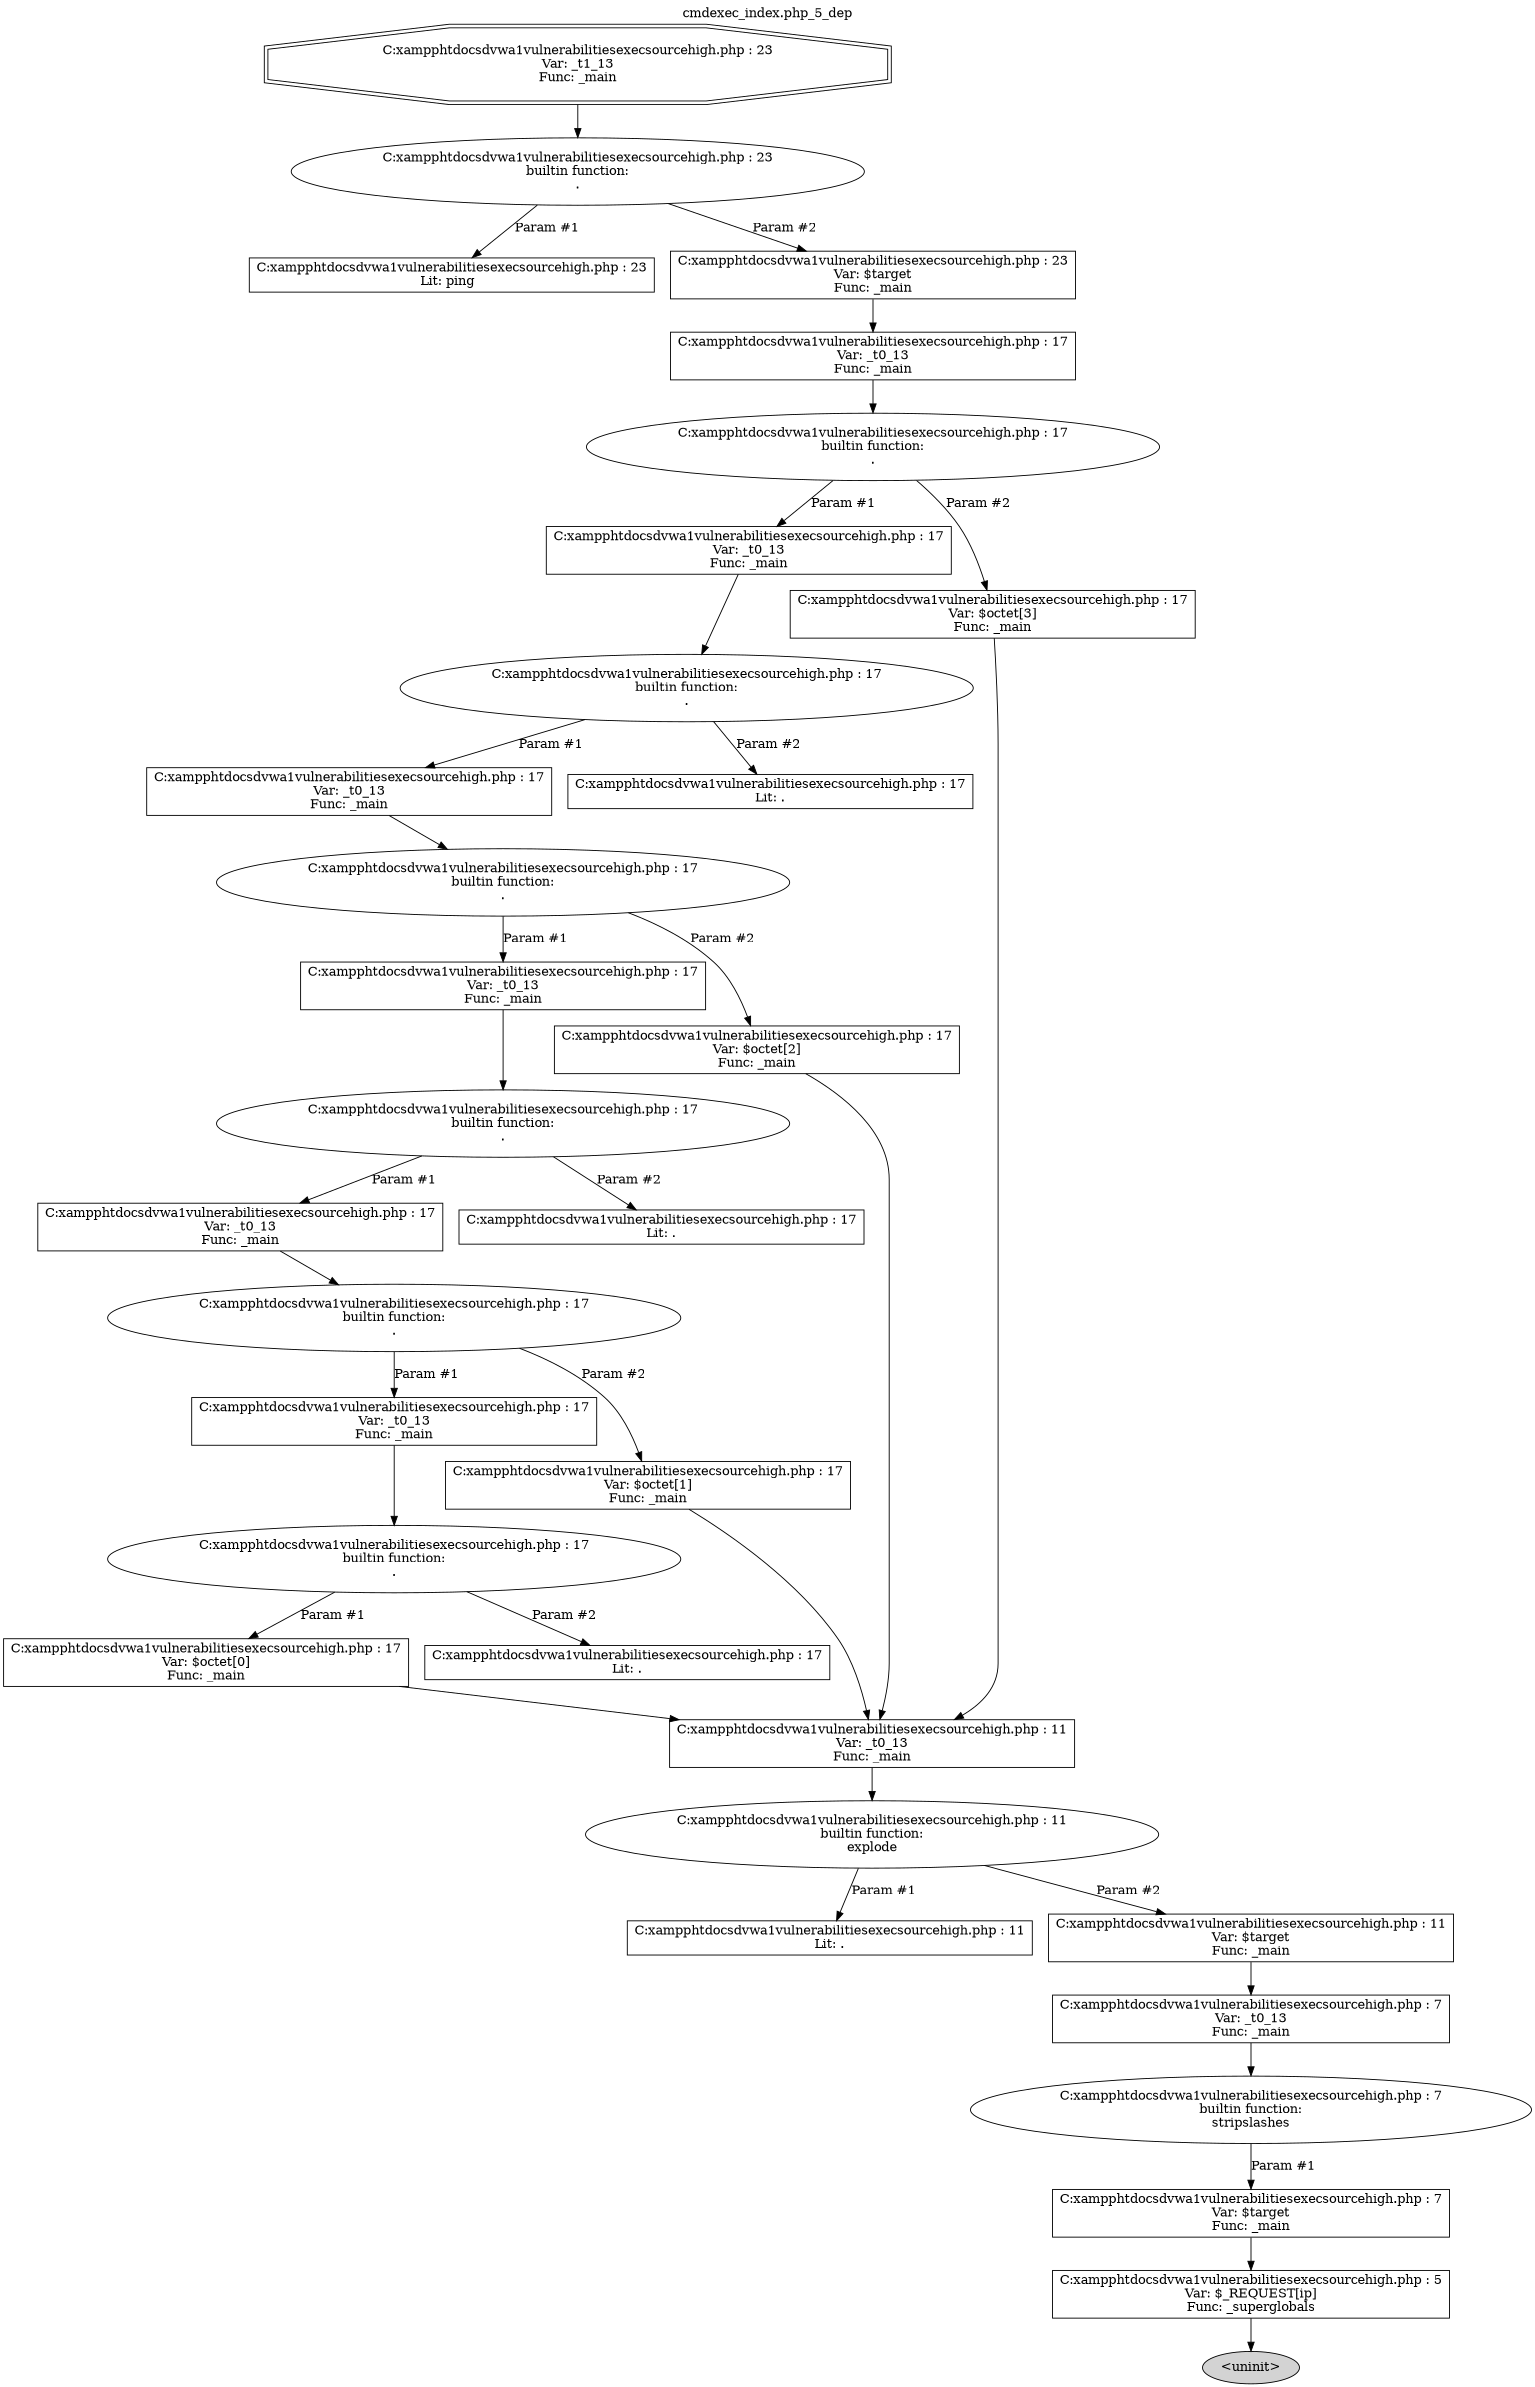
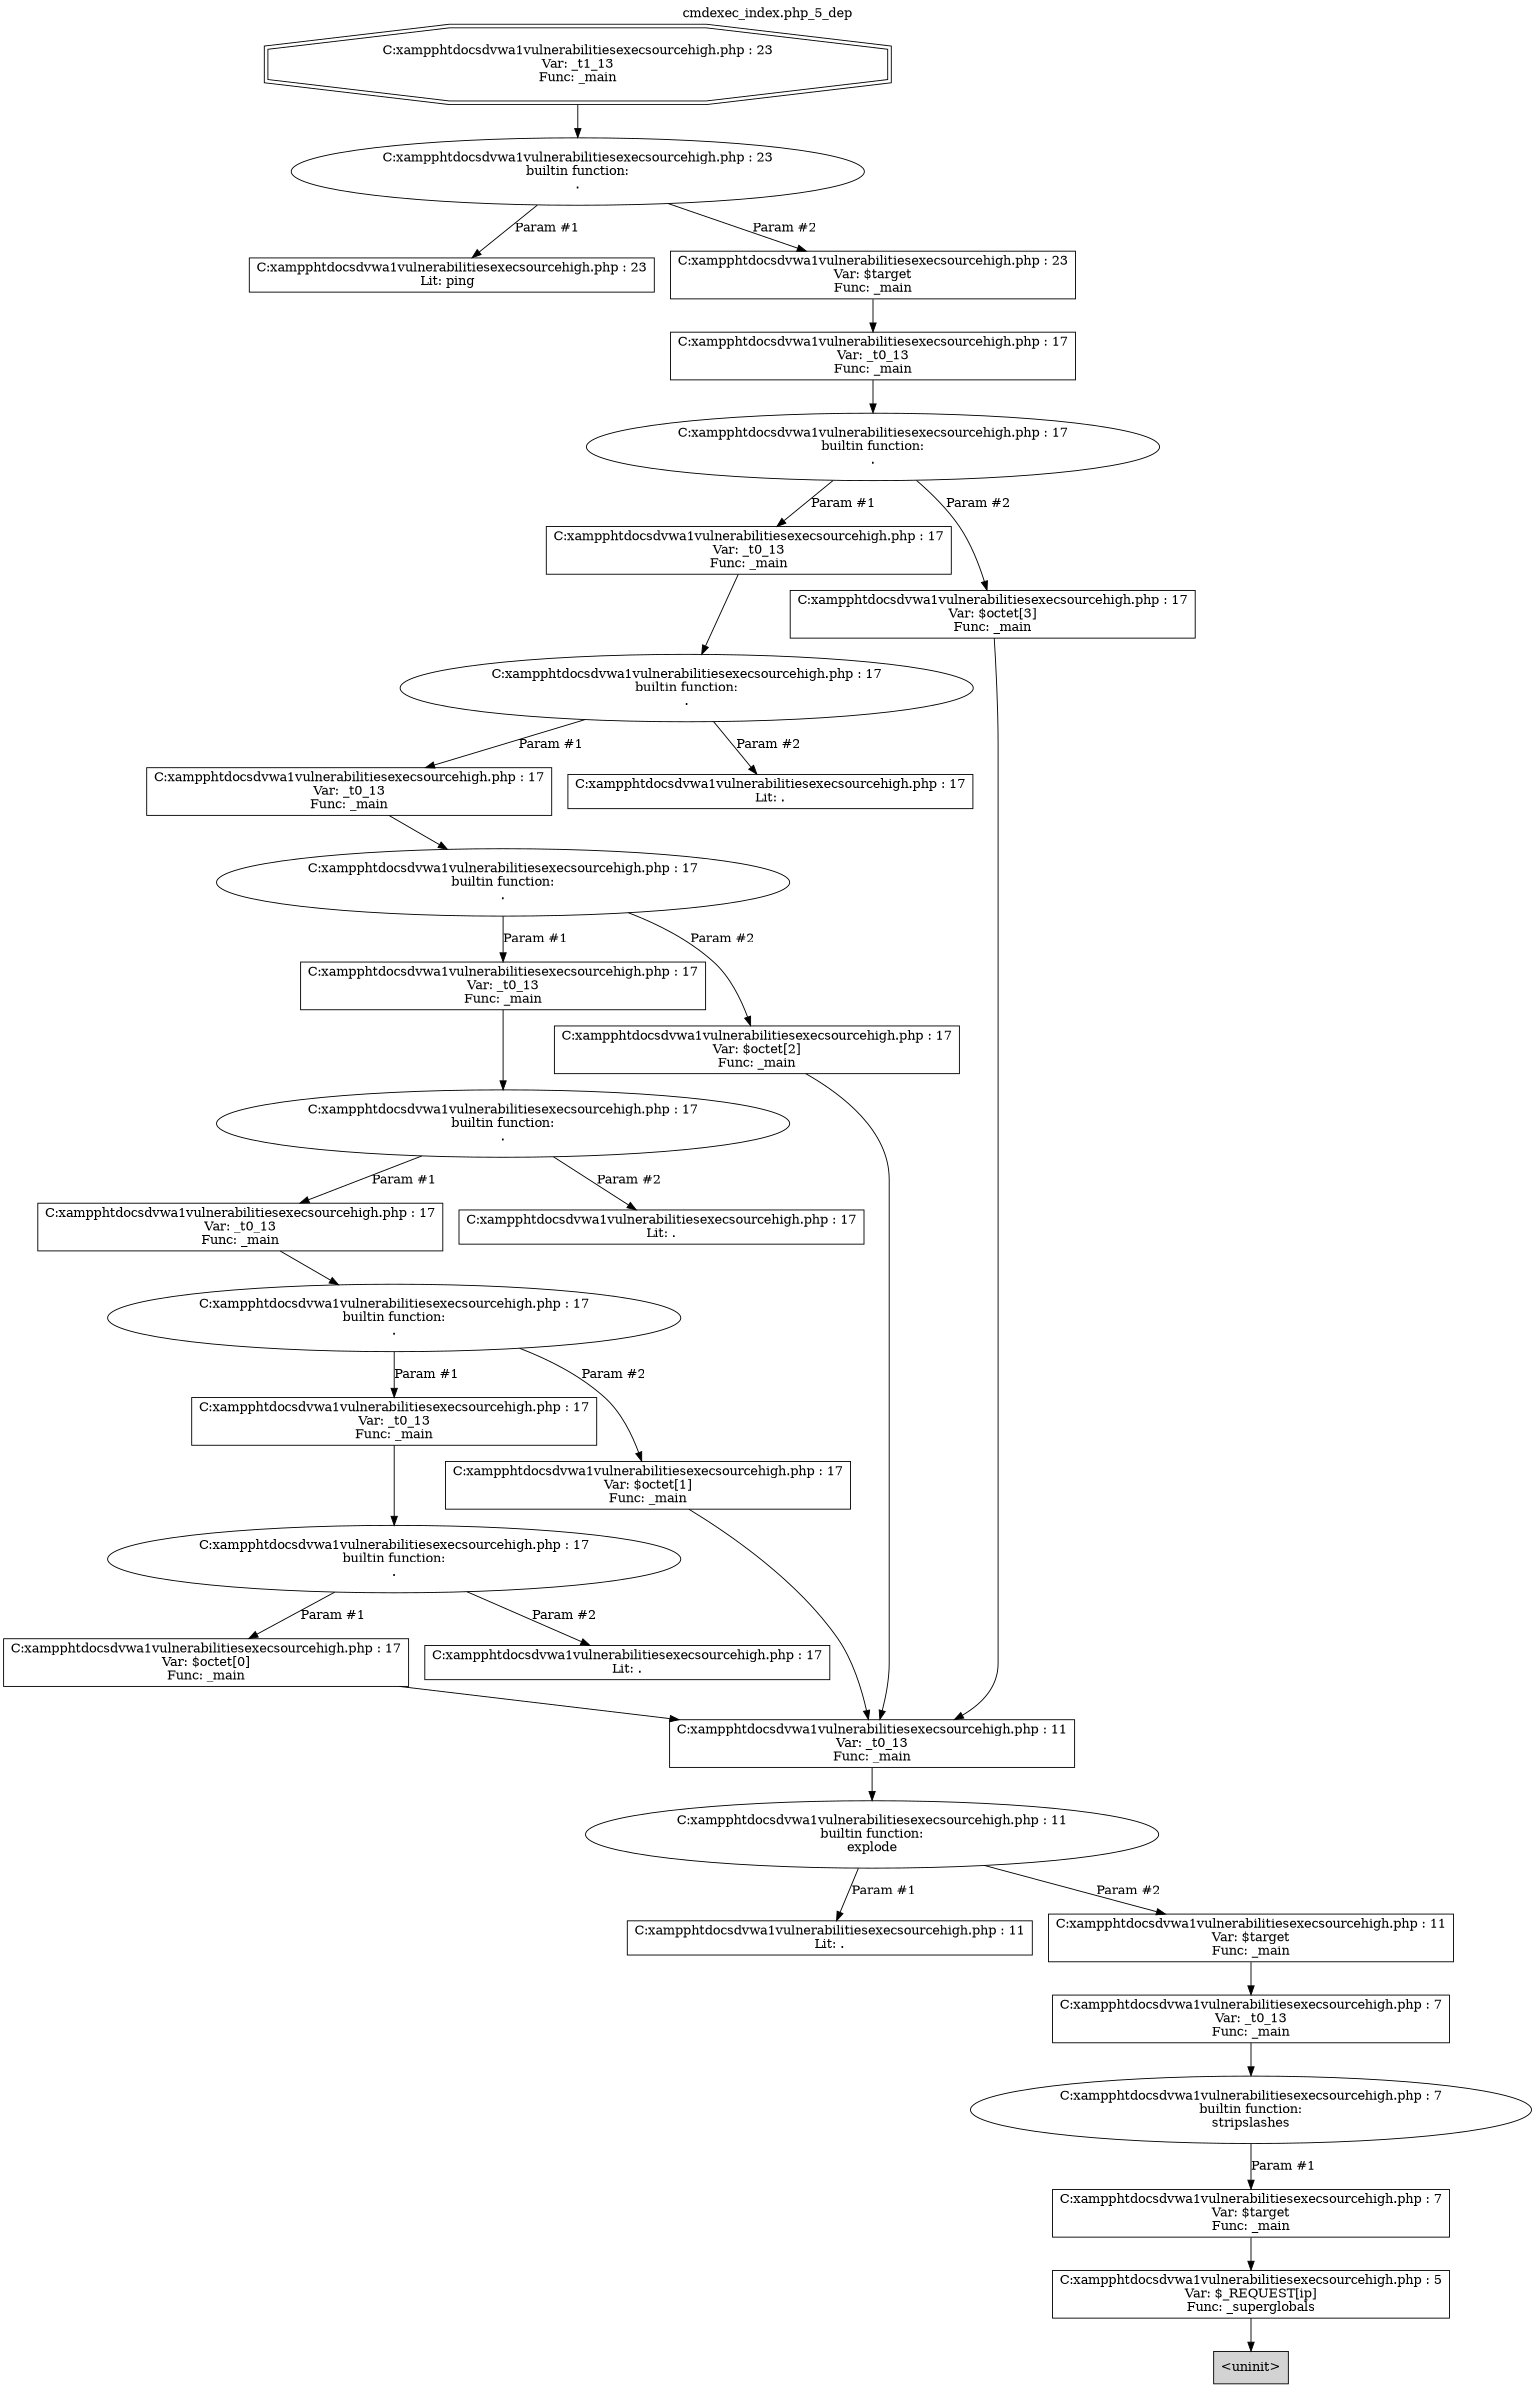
node "<uninit>": shape ellipse -> box
